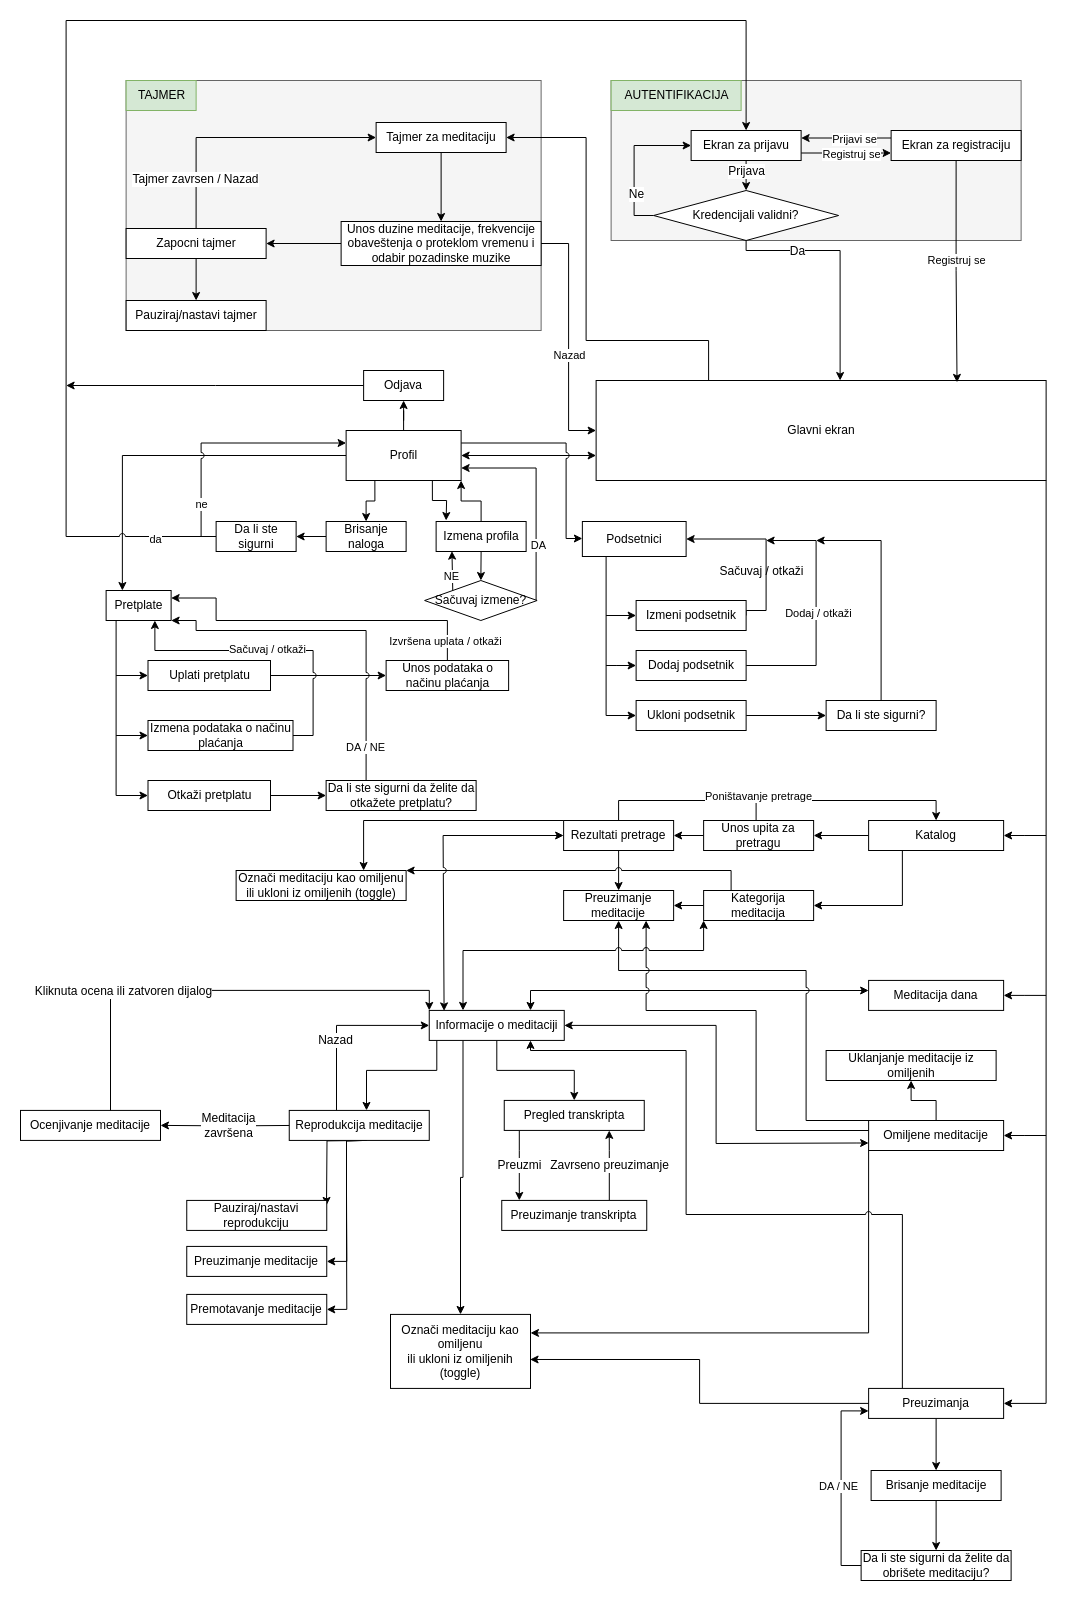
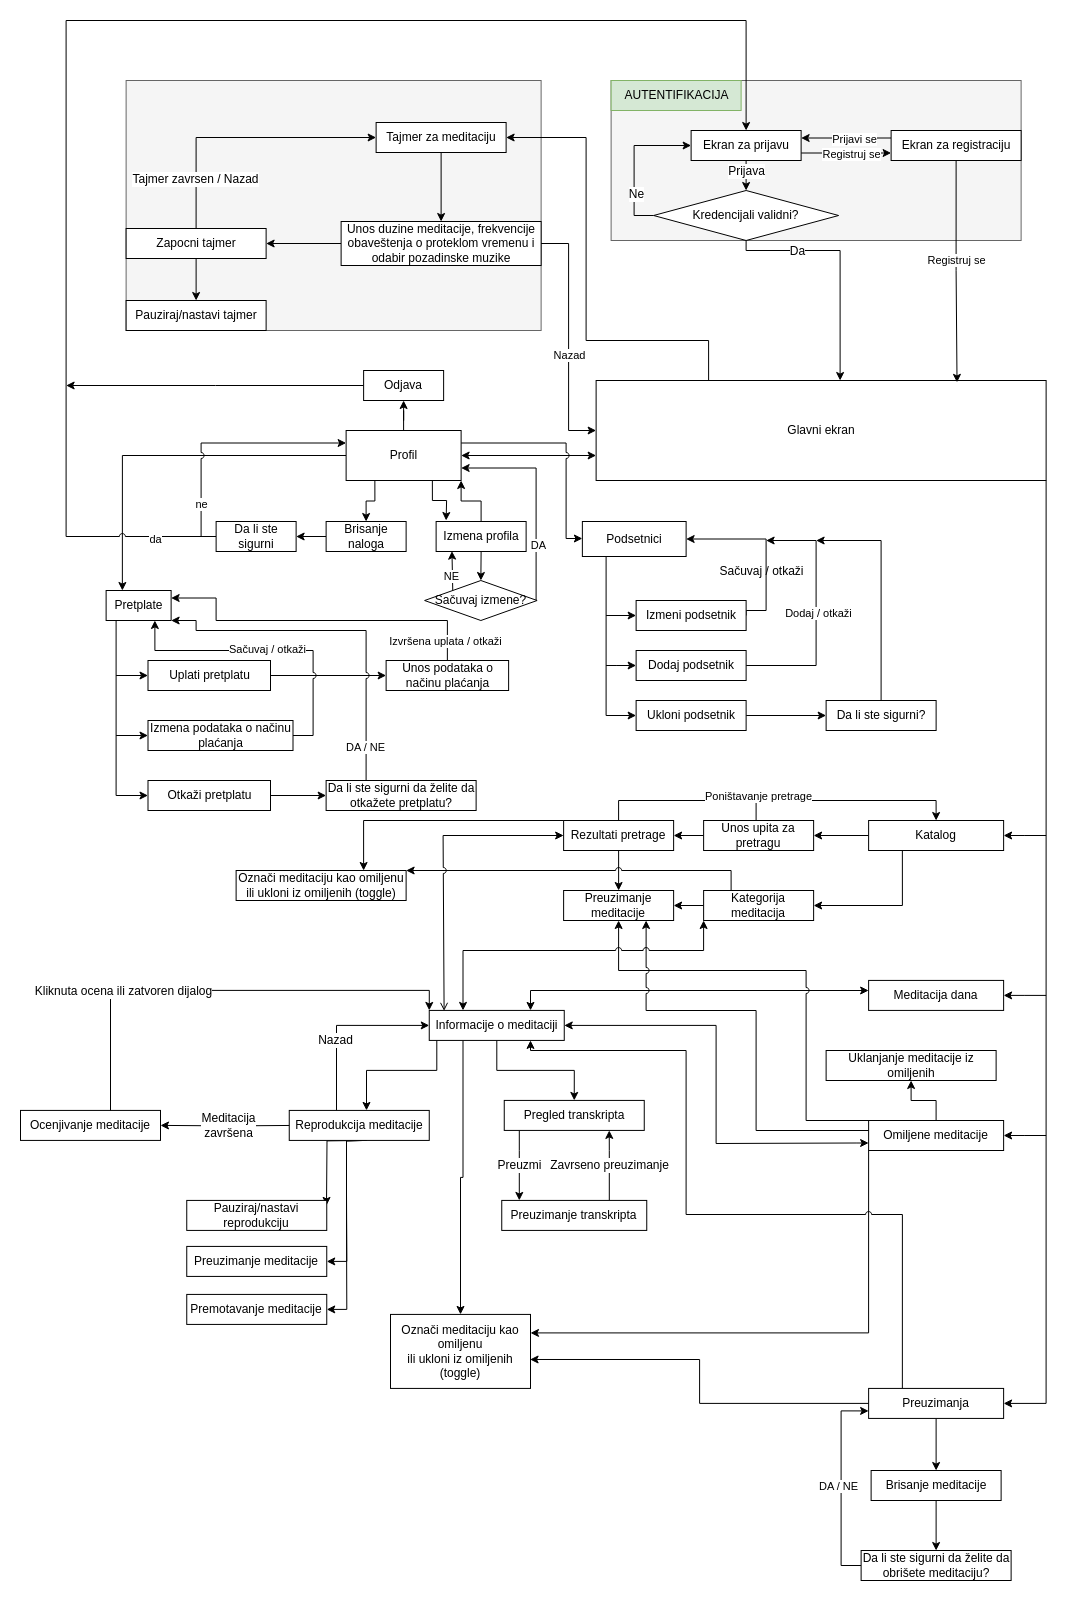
node "TAJMER": removed
edge "Rezultati pretrage" -- "Informacije o meditaciji": arrowhead classic -> open
